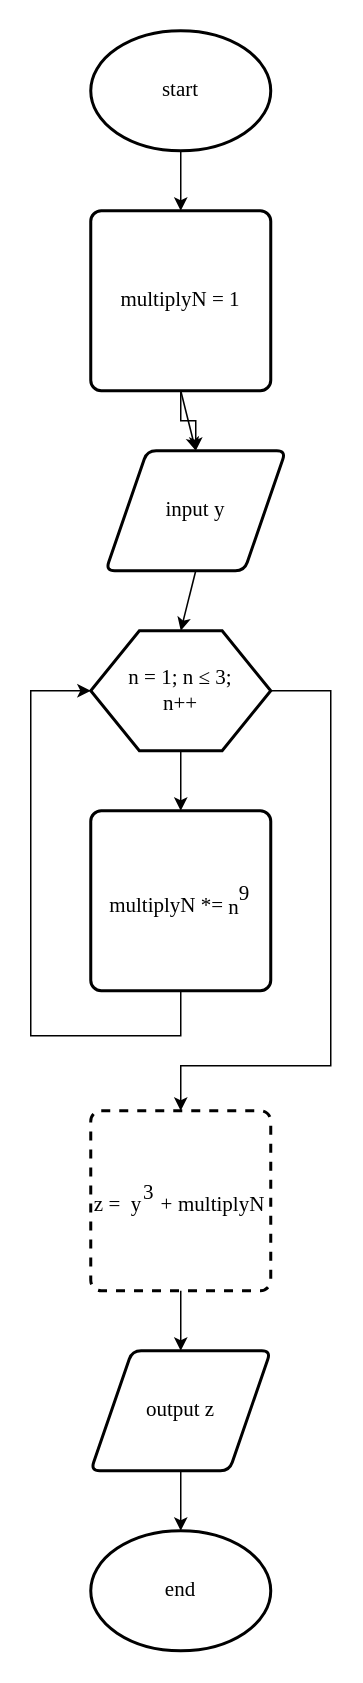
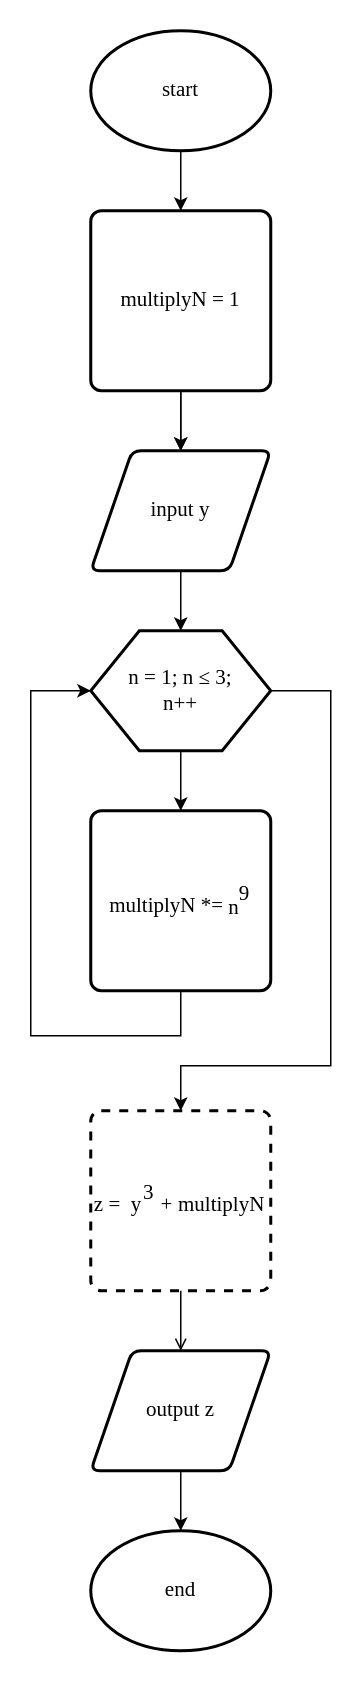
node "input y": moved (196, 511) -> (181, 511)
edge "z = y3+multiplyN" -> "output z": arrowhead classic -> open
